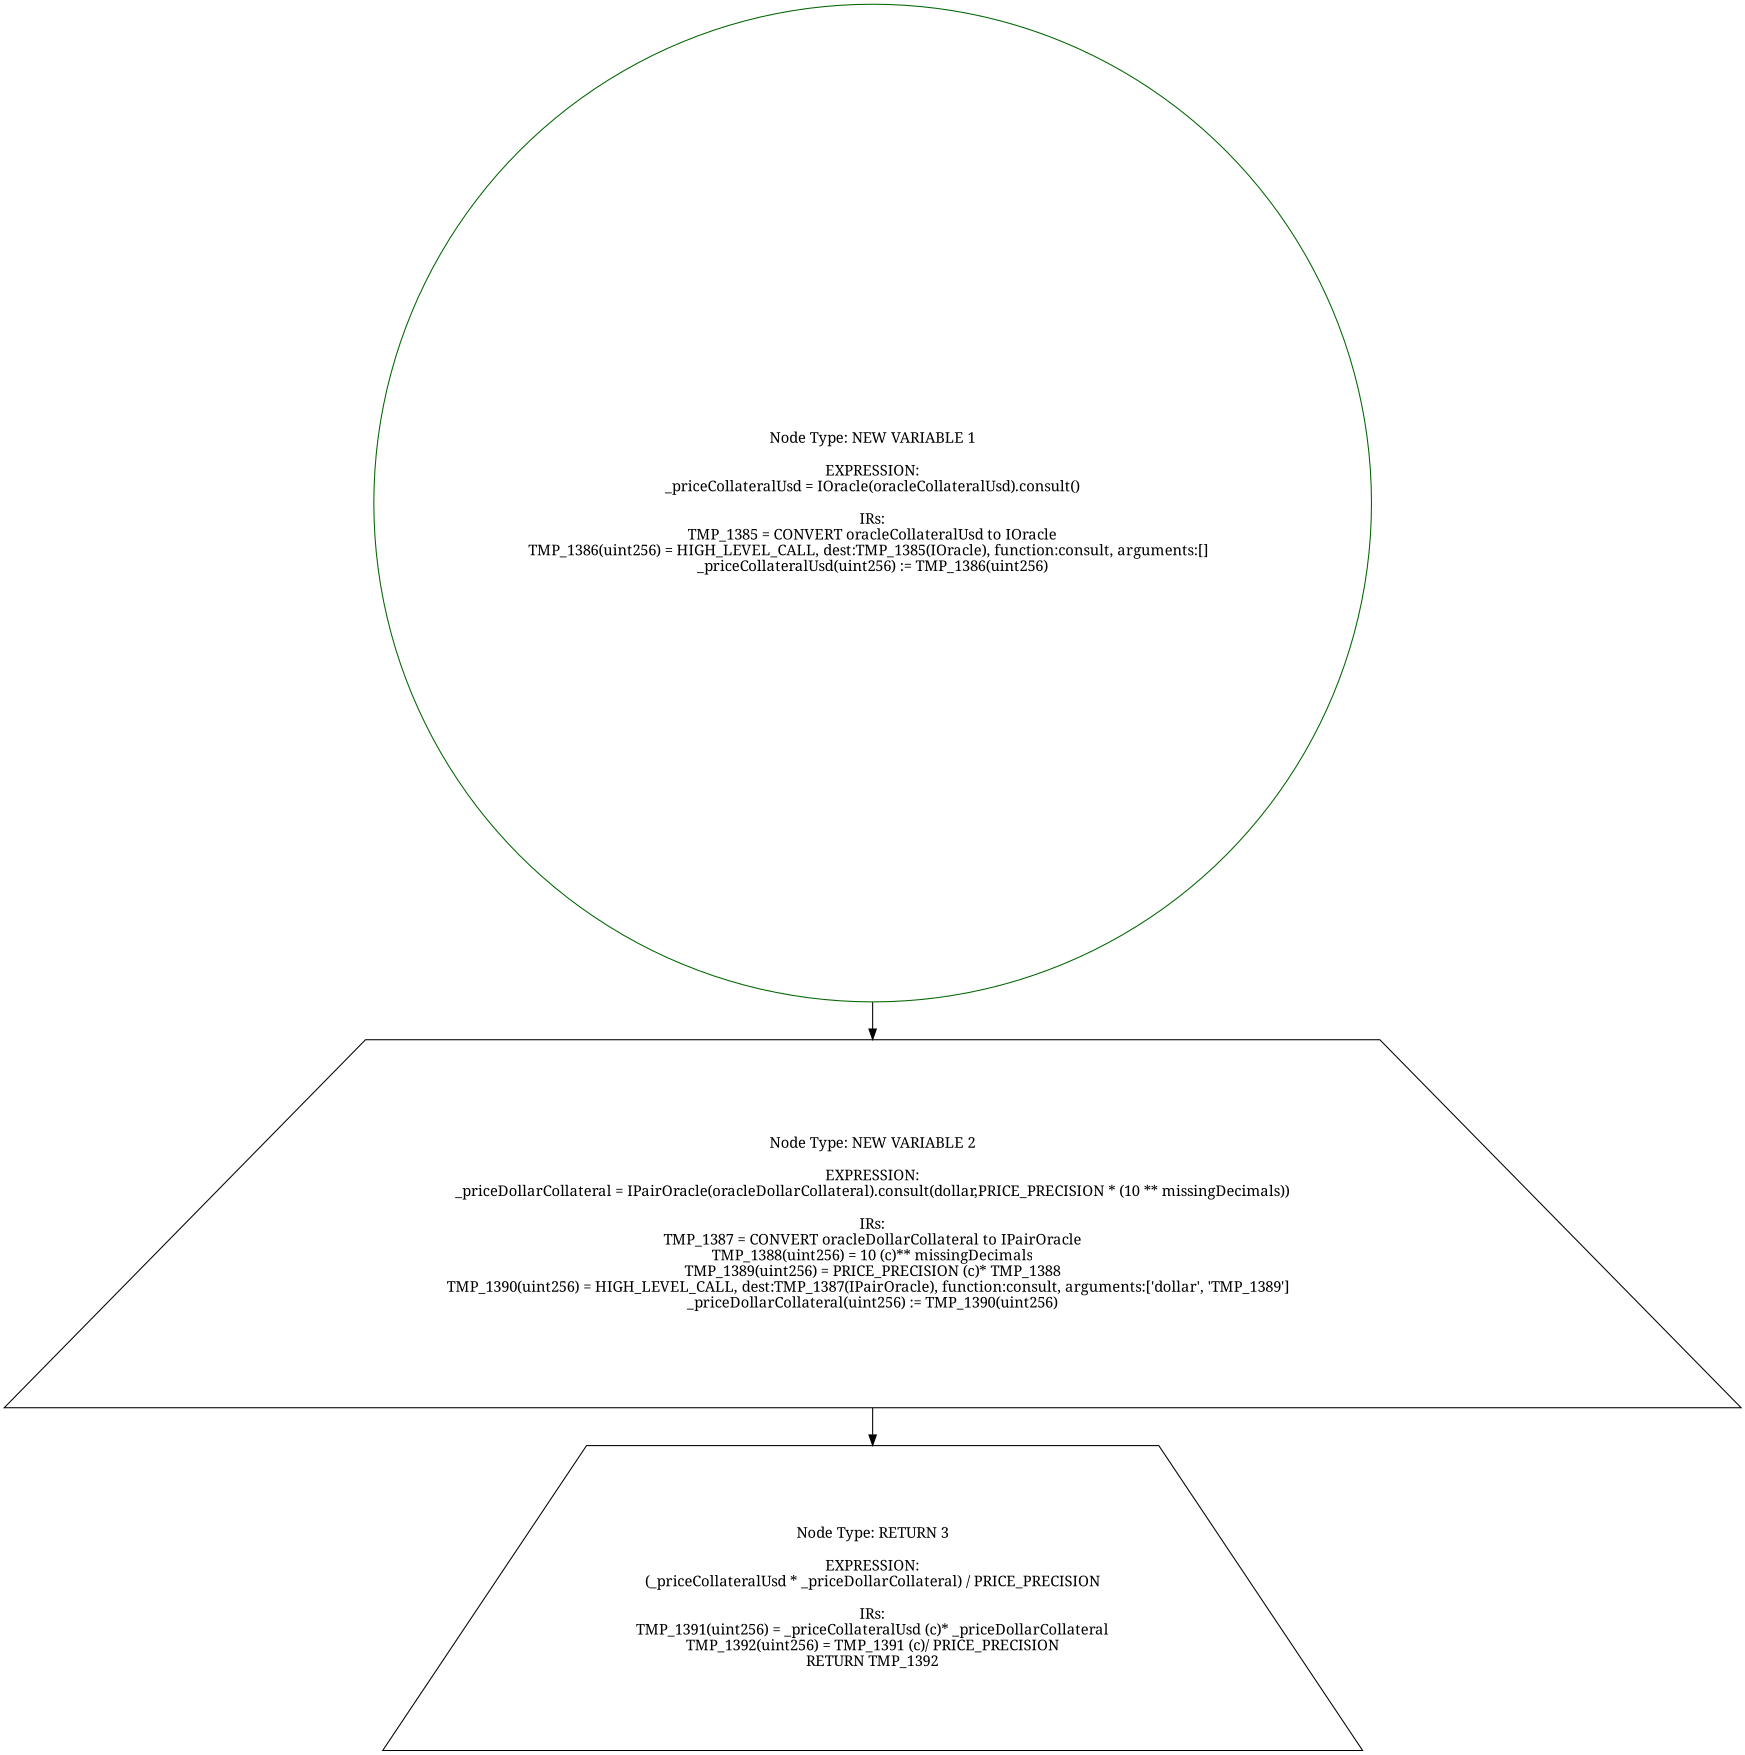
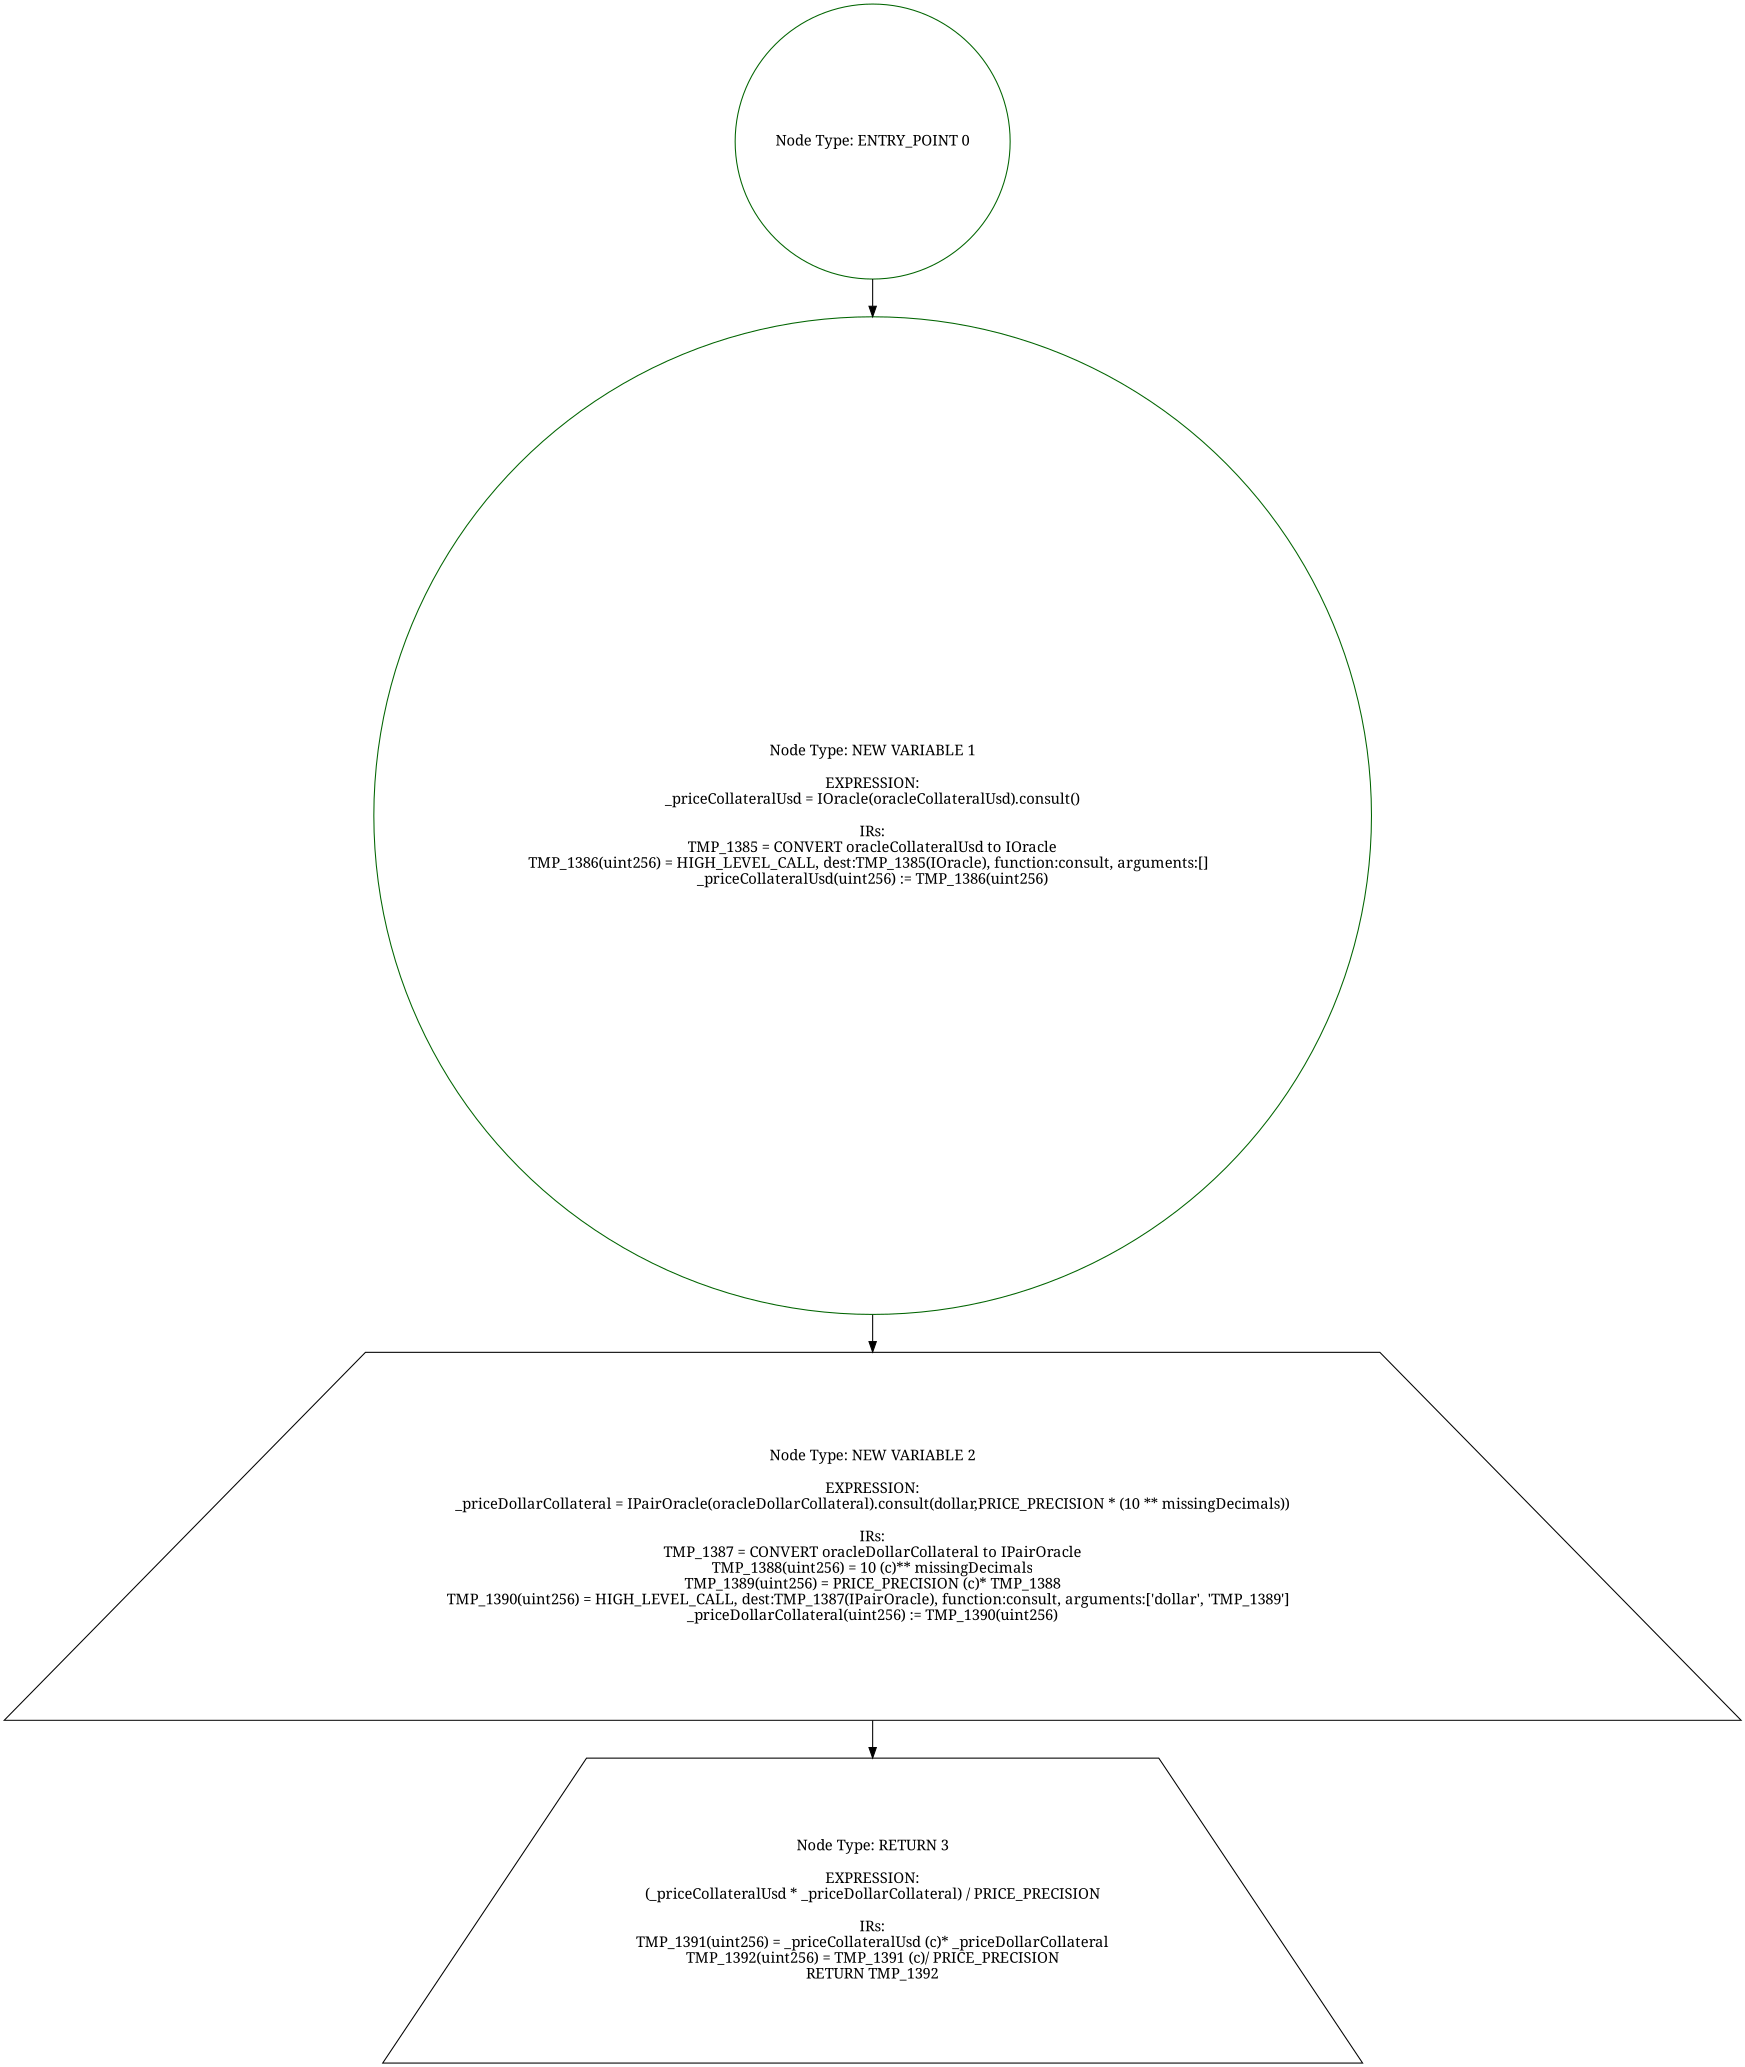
node "Node Type: ENTRY_POINT 0": added
